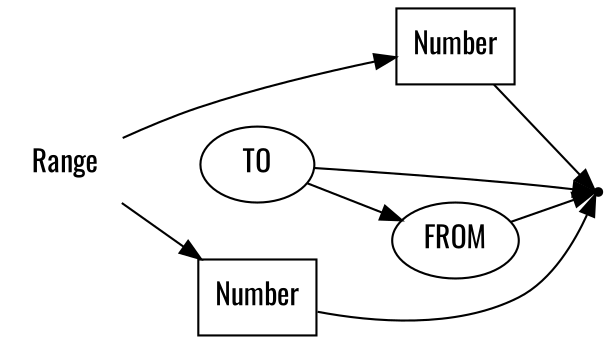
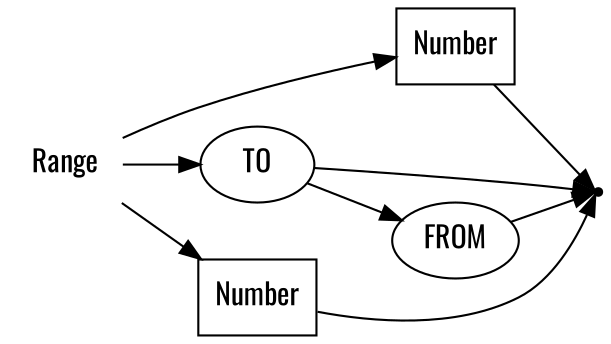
edge "Range" -> "TO": added
